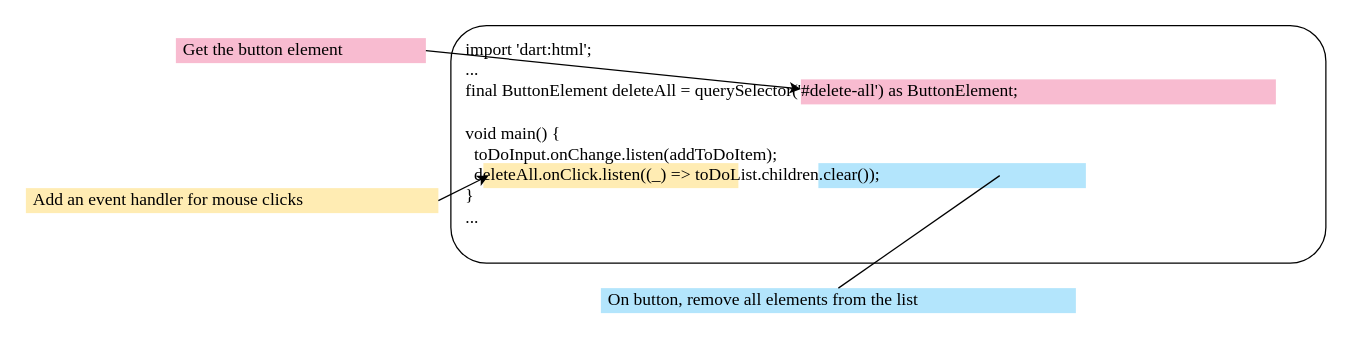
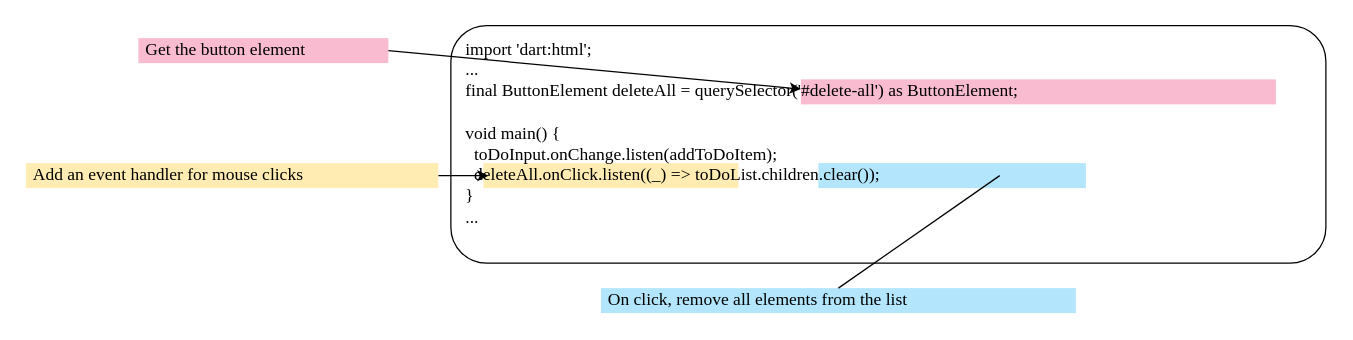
node "Get the button element": moved (301, 51) -> (263, 51)
node "Add an event handler for mouse clicks": moved (232, 201) -> (232, 176)
node "On button, remove all elements from the list": label "On button, remove all elements from the list" -> "On click, remove all elements from the list"
